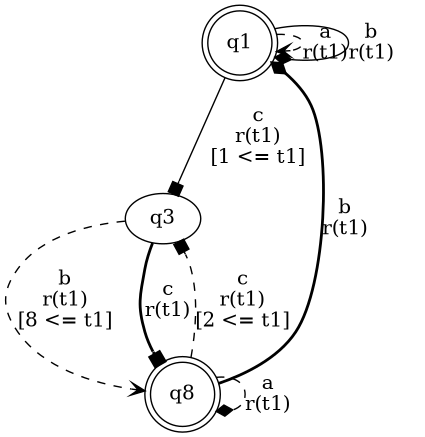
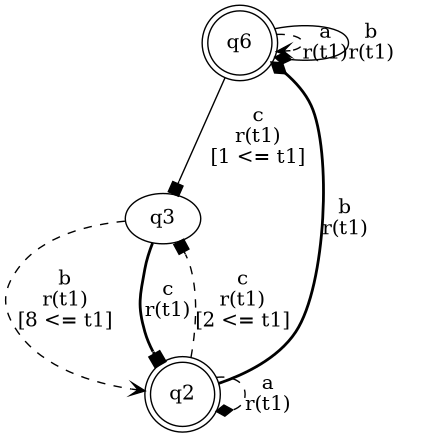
node "q1": label "q1" -> "q6"
node "q8": label "q8" -> "q2"
